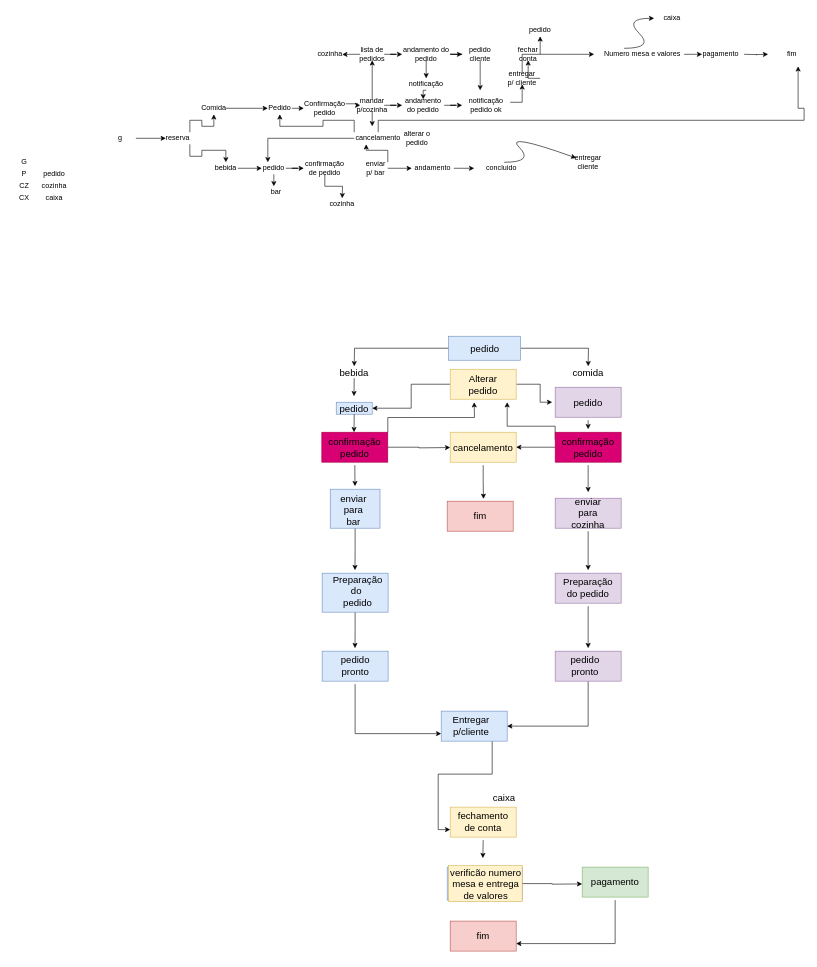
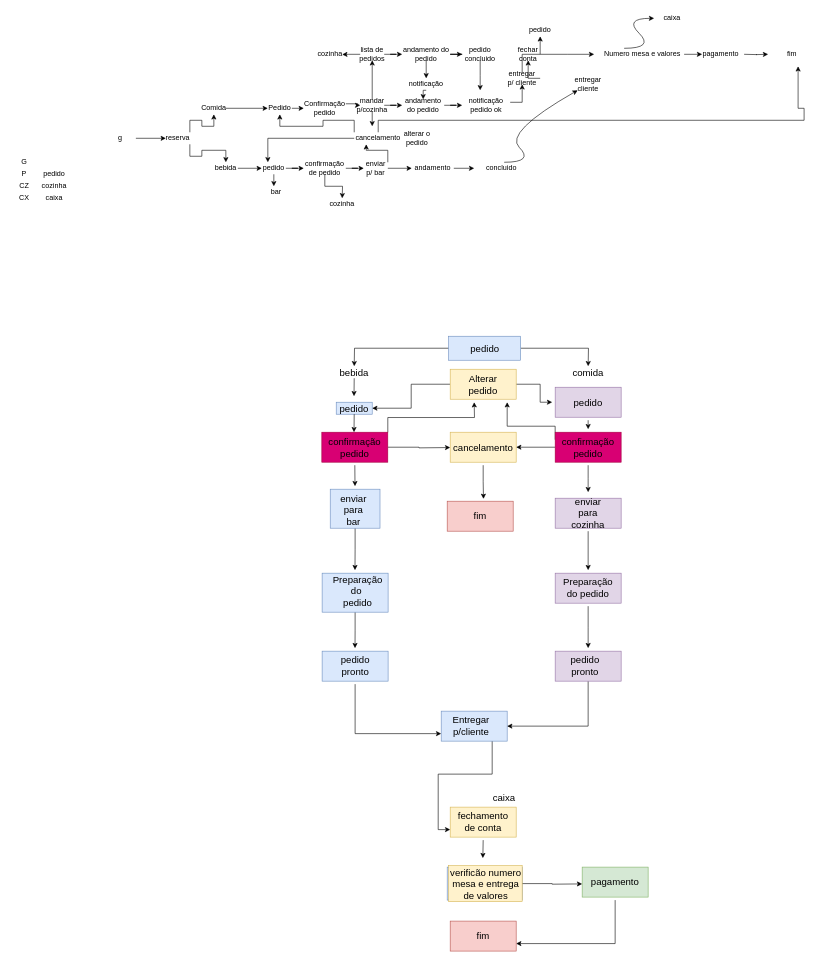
node "pedido cliente": label "pedido cliente" -> "pedido concluido"
node "entregar cliente": moved (588, 162) -> (588, 84)
edge "confirmação de pedido" -> "enviar p/ bar": added
